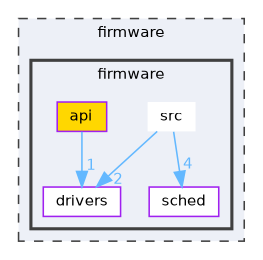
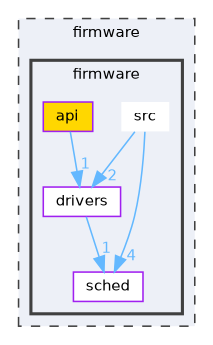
edge "drivers" -> "sched": added
